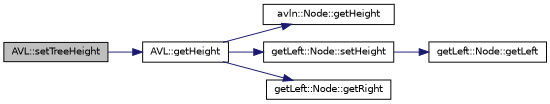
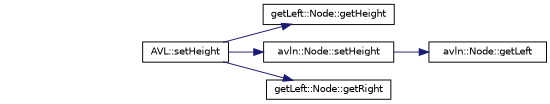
node "avln::Node::getHeight": label "avln::Node::getHeight" -> "getLeft::Node::getHeight"
node "AVL::setTreeHeight": removed
node "AVL::getHeight": label "AVL::getHeight" -> "AVL::setHeight"
node "getLeft::Node::setHeight": label "getLeft::Node::setHeight" -> "avln::Node::setHeight"
node "getLeft::Node::getLeft": label "getLeft::Node::getLeft" -> "avln::Node::getLeft"
